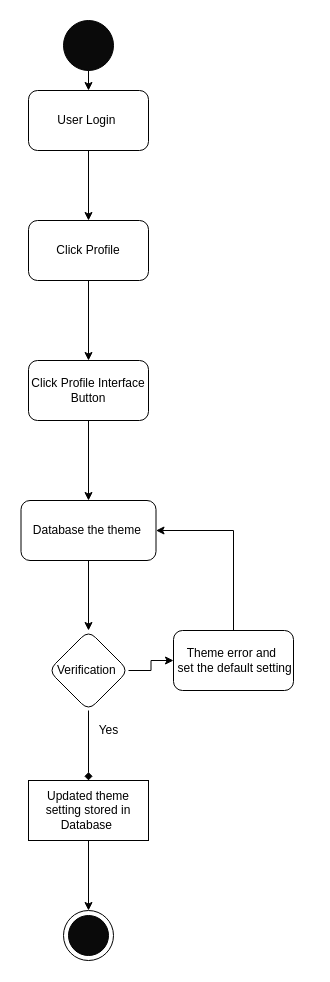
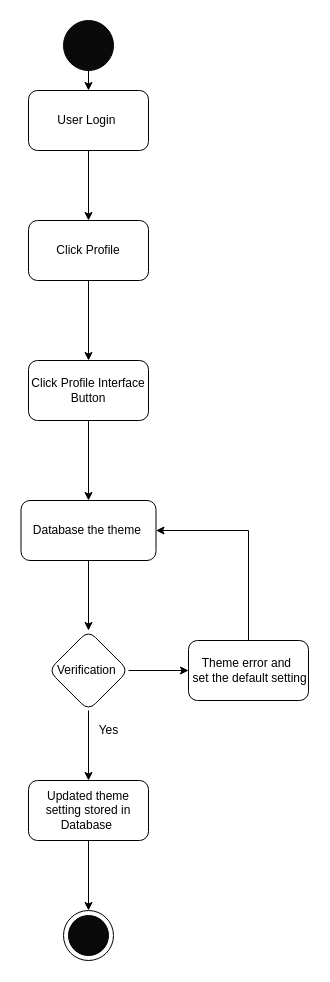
node "Theme error and set the default setting": moved (234, 661) -> (249, 671)
edge "Verification" -> "Updated theme setting stored in Database": arrowhead diamond -> classic
node "Updated theme setting stored in Database": shape rectangle -> rounded rectangle
